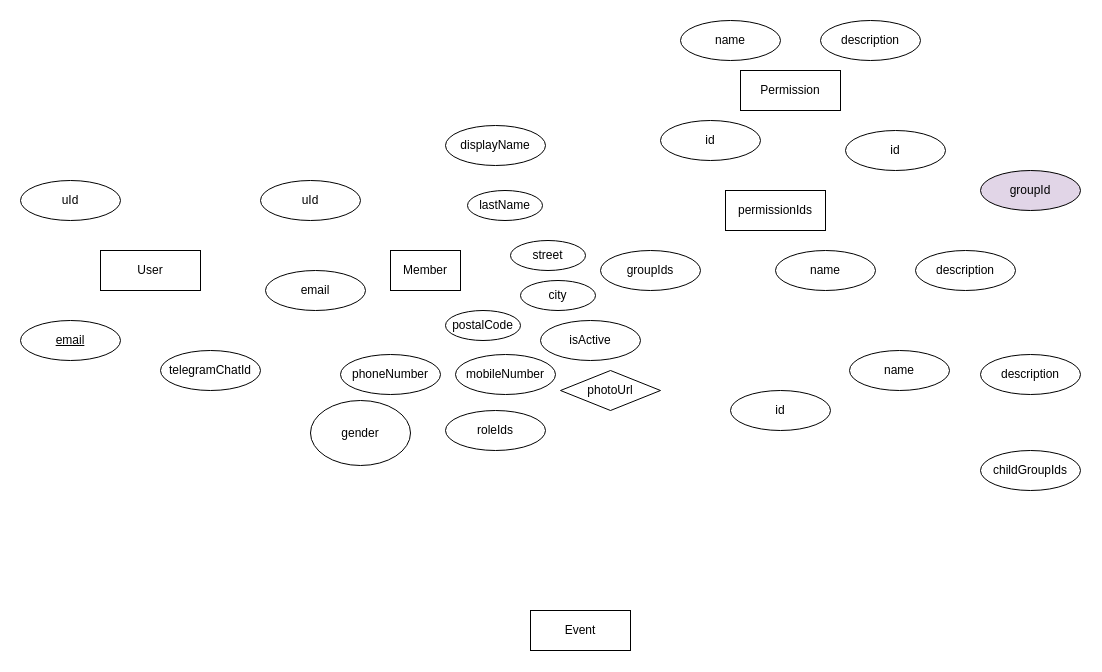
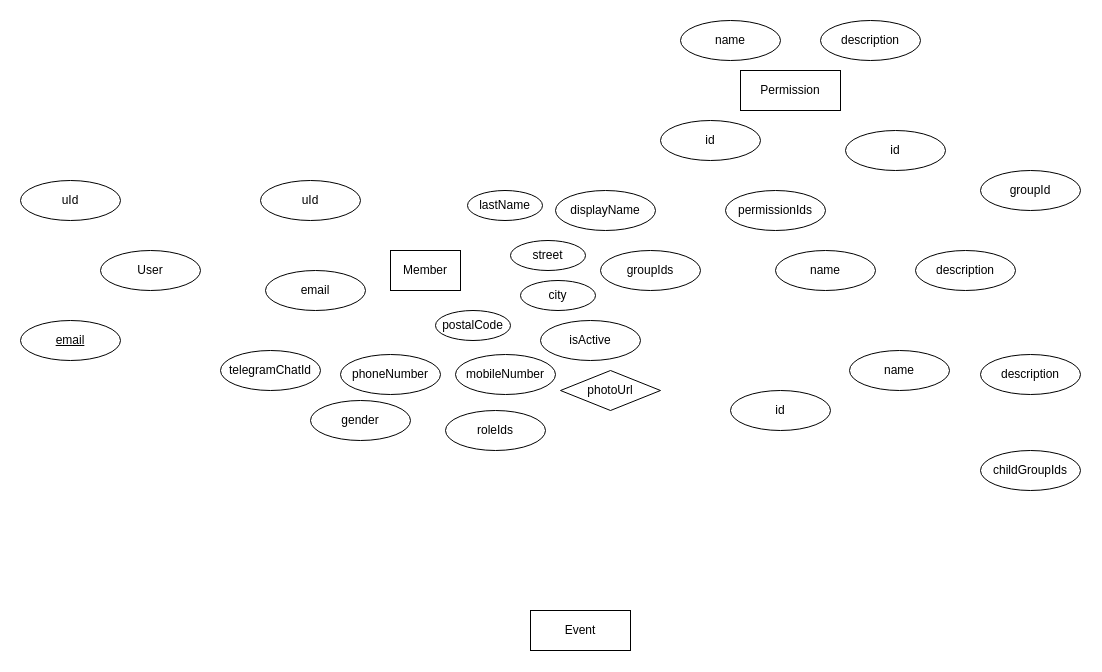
node "displayName": moved (496, 146) -> (606, 211)
node "groupId": fillcolor #e1d5e7 -> #ffffff
node "permissionIds": shape rectangle -> ellipse
node "User": shape rectangle -> ellipse
node "postalCode": moved (483, 326) -> (473, 326)
node "telegramChatId": moved (211, 371) -> (271, 371)
node "gender": size 100x65 -> 100x40
